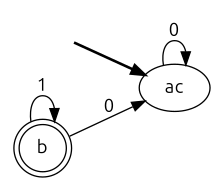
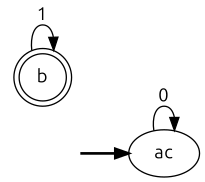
edge "b" -> "ac": removed, label "0"
